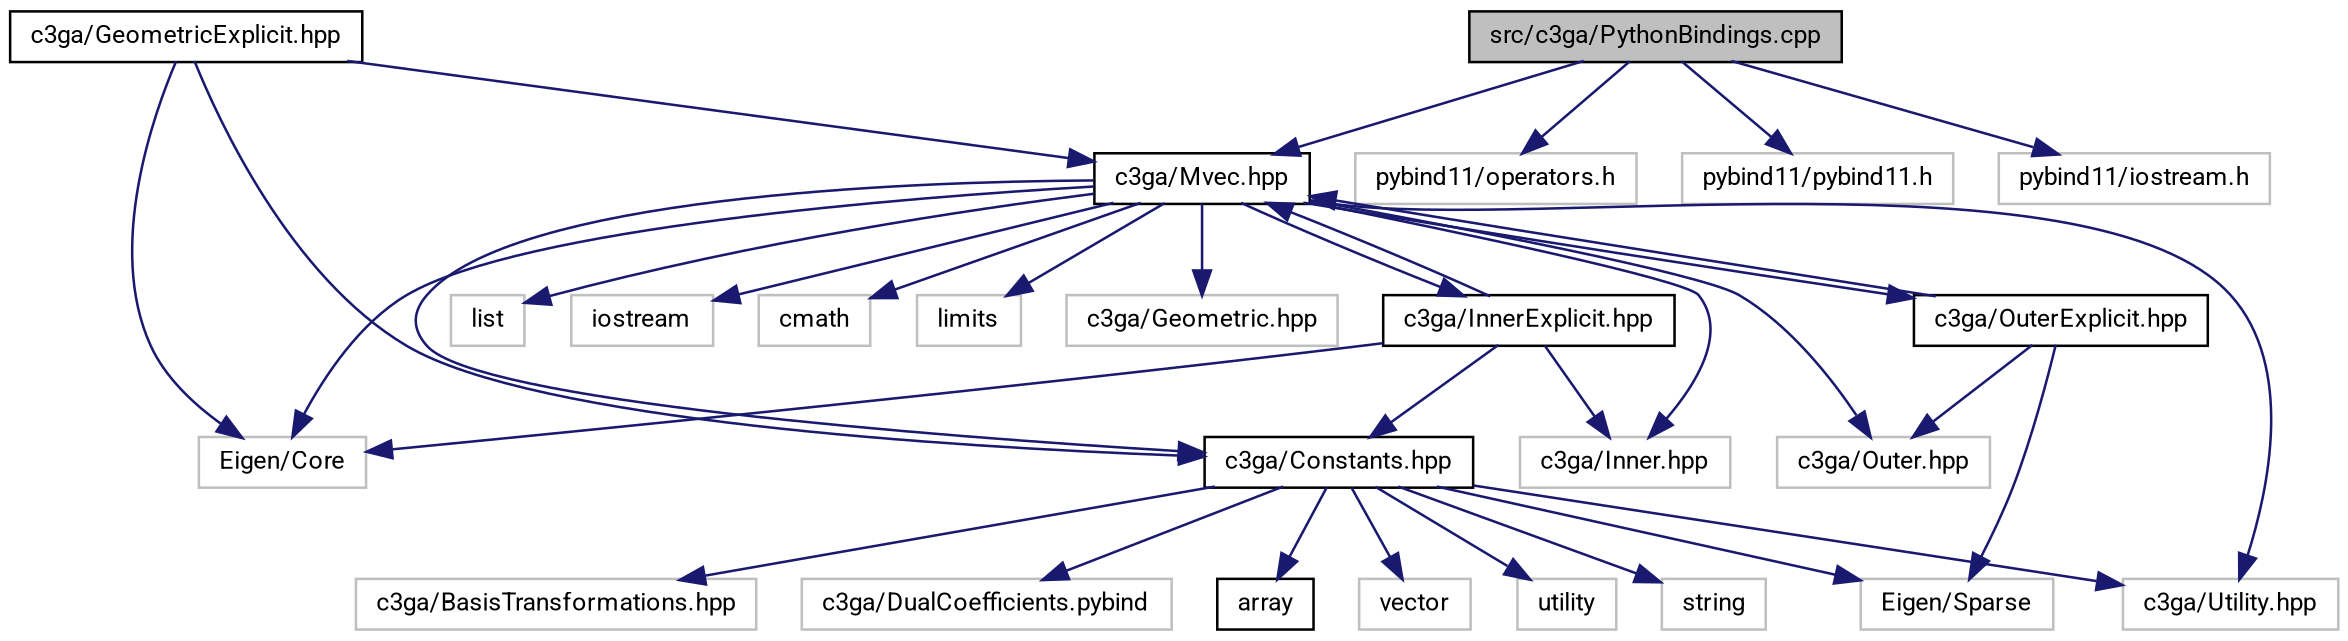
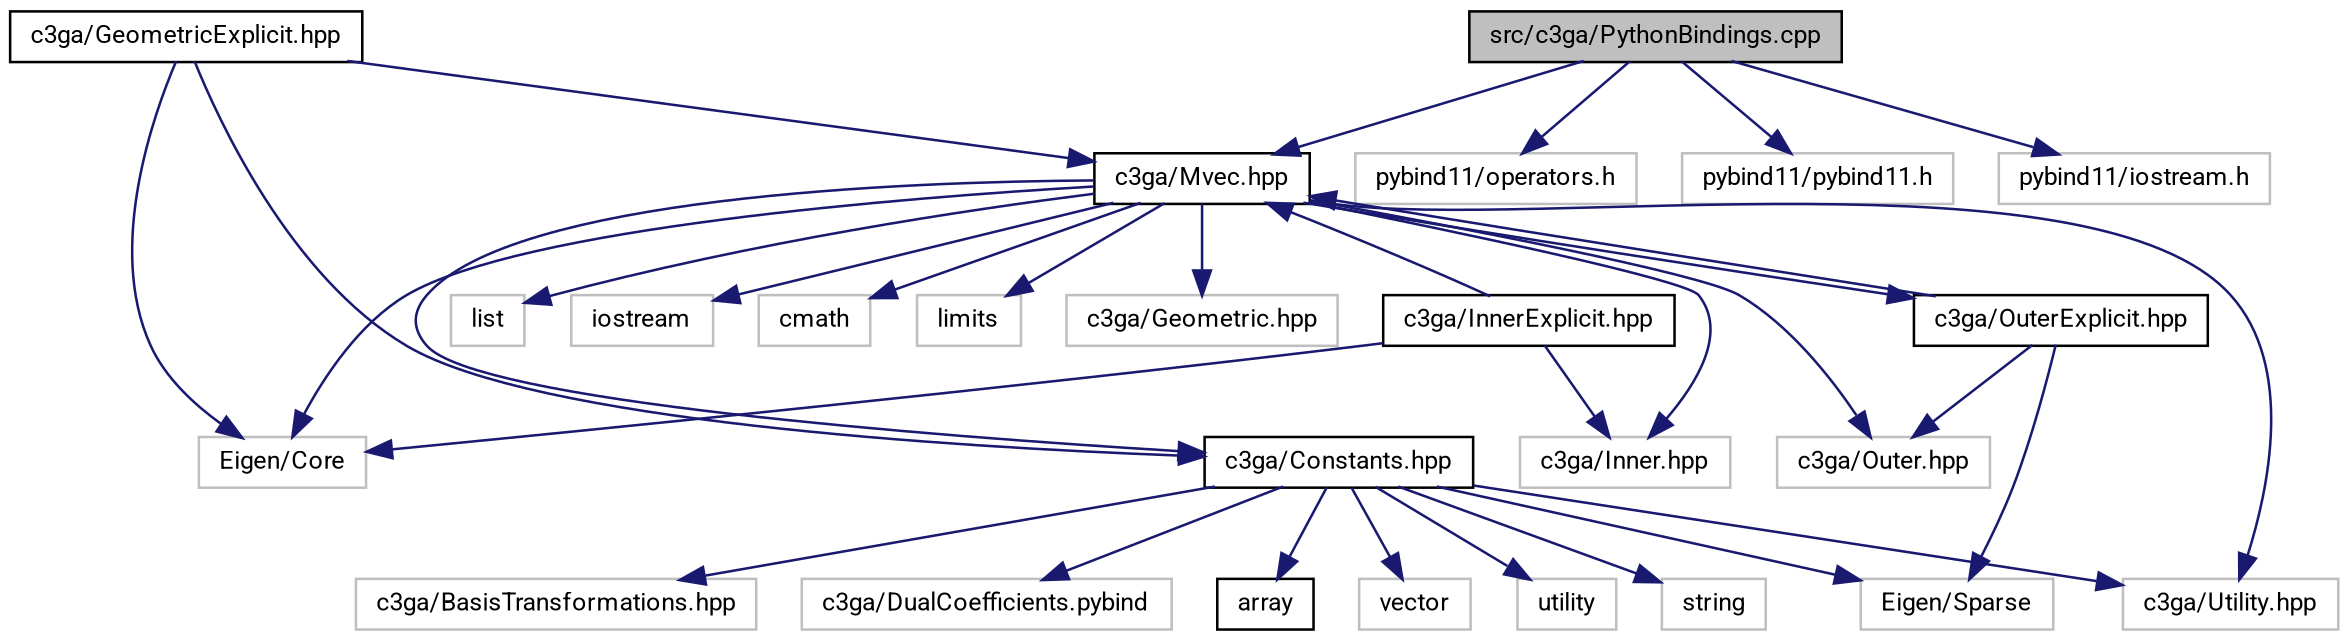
edge "c3ga/Mvec.hpp" -> "c3ga/InnerExplicit.hpp": removed
edge "c3ga/InnerExplicit.hpp" -> "c3ga/Constants.hpp": removed
